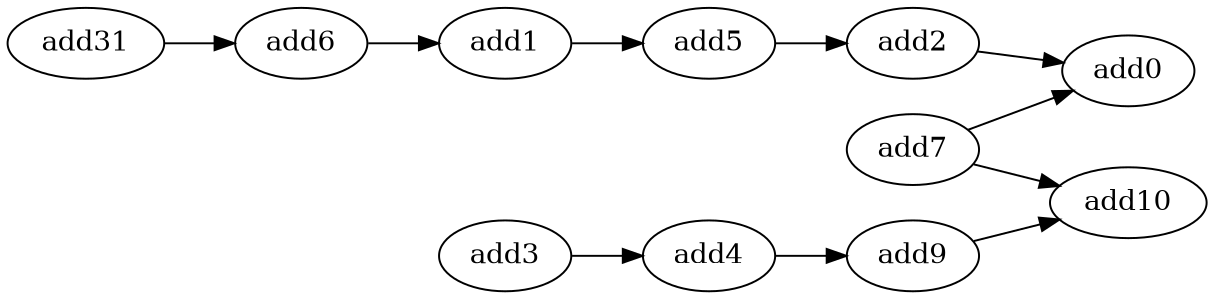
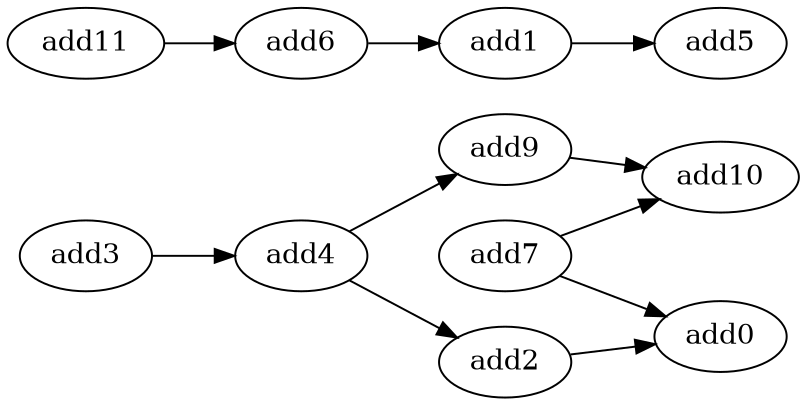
node "add31": label "add31" -> "add11"
edge "add5" -> "add2": now "add4" -> "add2"
